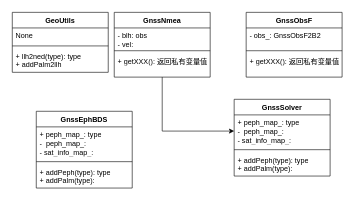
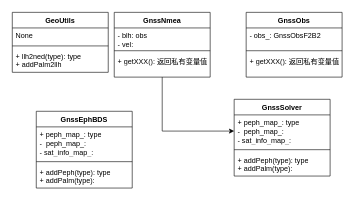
node "GnssObsF": label "GnssObsF" -> "GnssObs"
